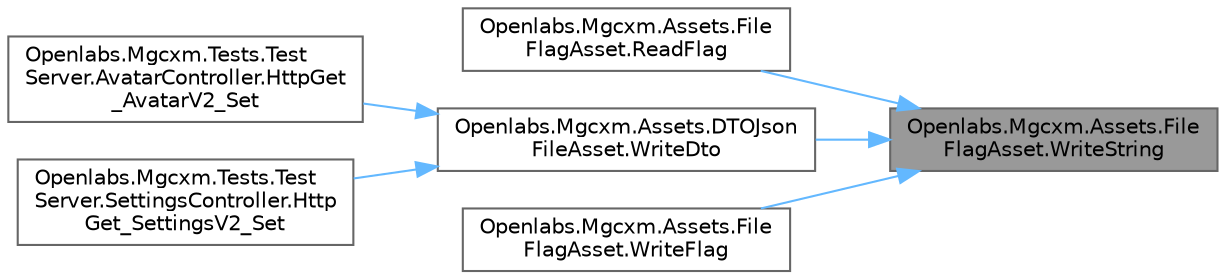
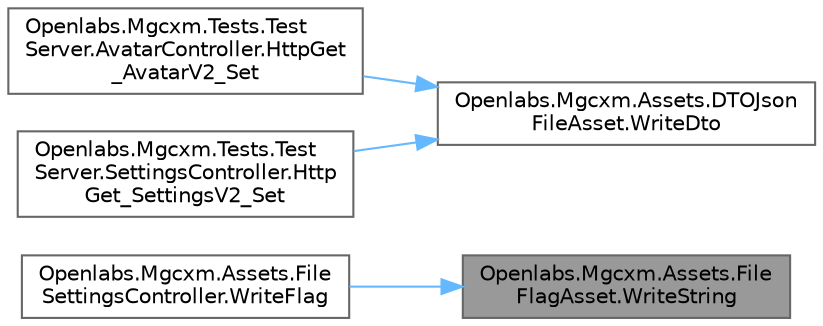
node "Openlabs.Mgcxm.Assets.File FlagAsset.ReadFlag": removed
edge "Openlabs.Mgcxm.Assets.DTOJson FileAsset.WriteDto" -> "Openlabs.Mgcxm.Assets.File FlagAsset.WriteString": removed
node "Openlabs.Mgcxm.Assets.File FlagAsset.WriteFlag": label "Openlabs.Mgcxm.Assets.File FlagAsset.WriteFlag" -> "Openlabs.Mgcxm.Assets.File SettingsController.WriteFlag"
